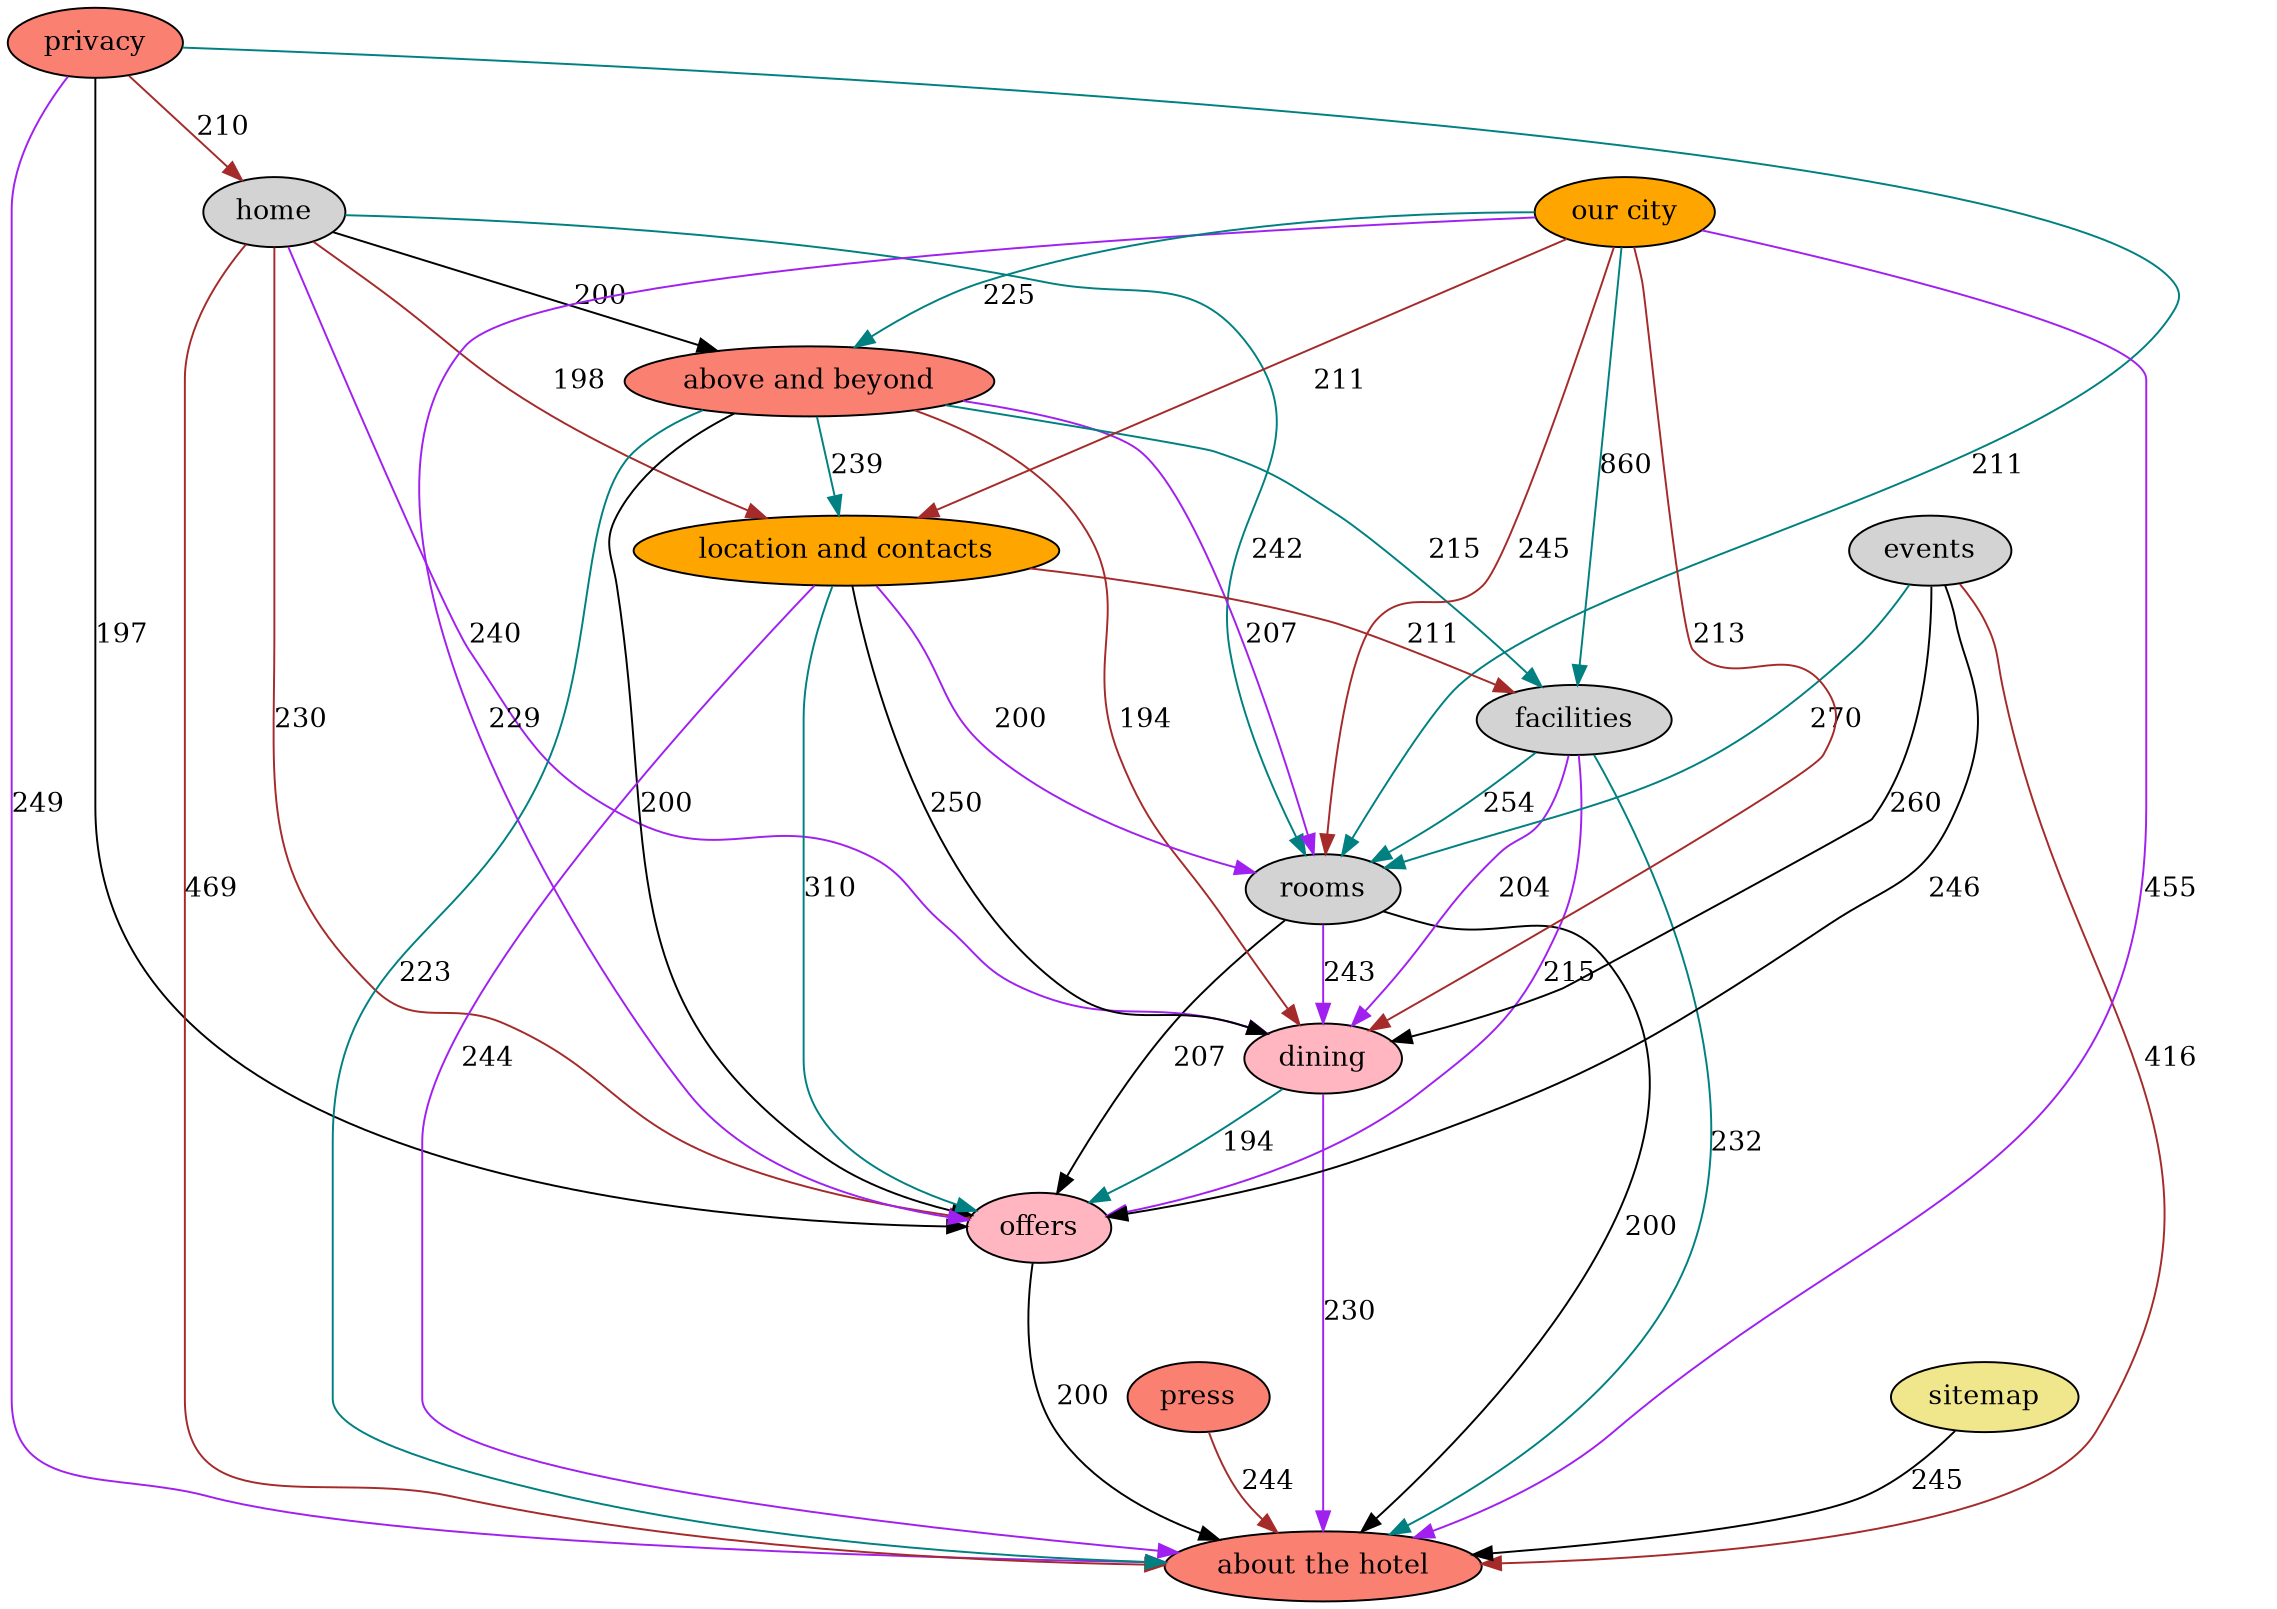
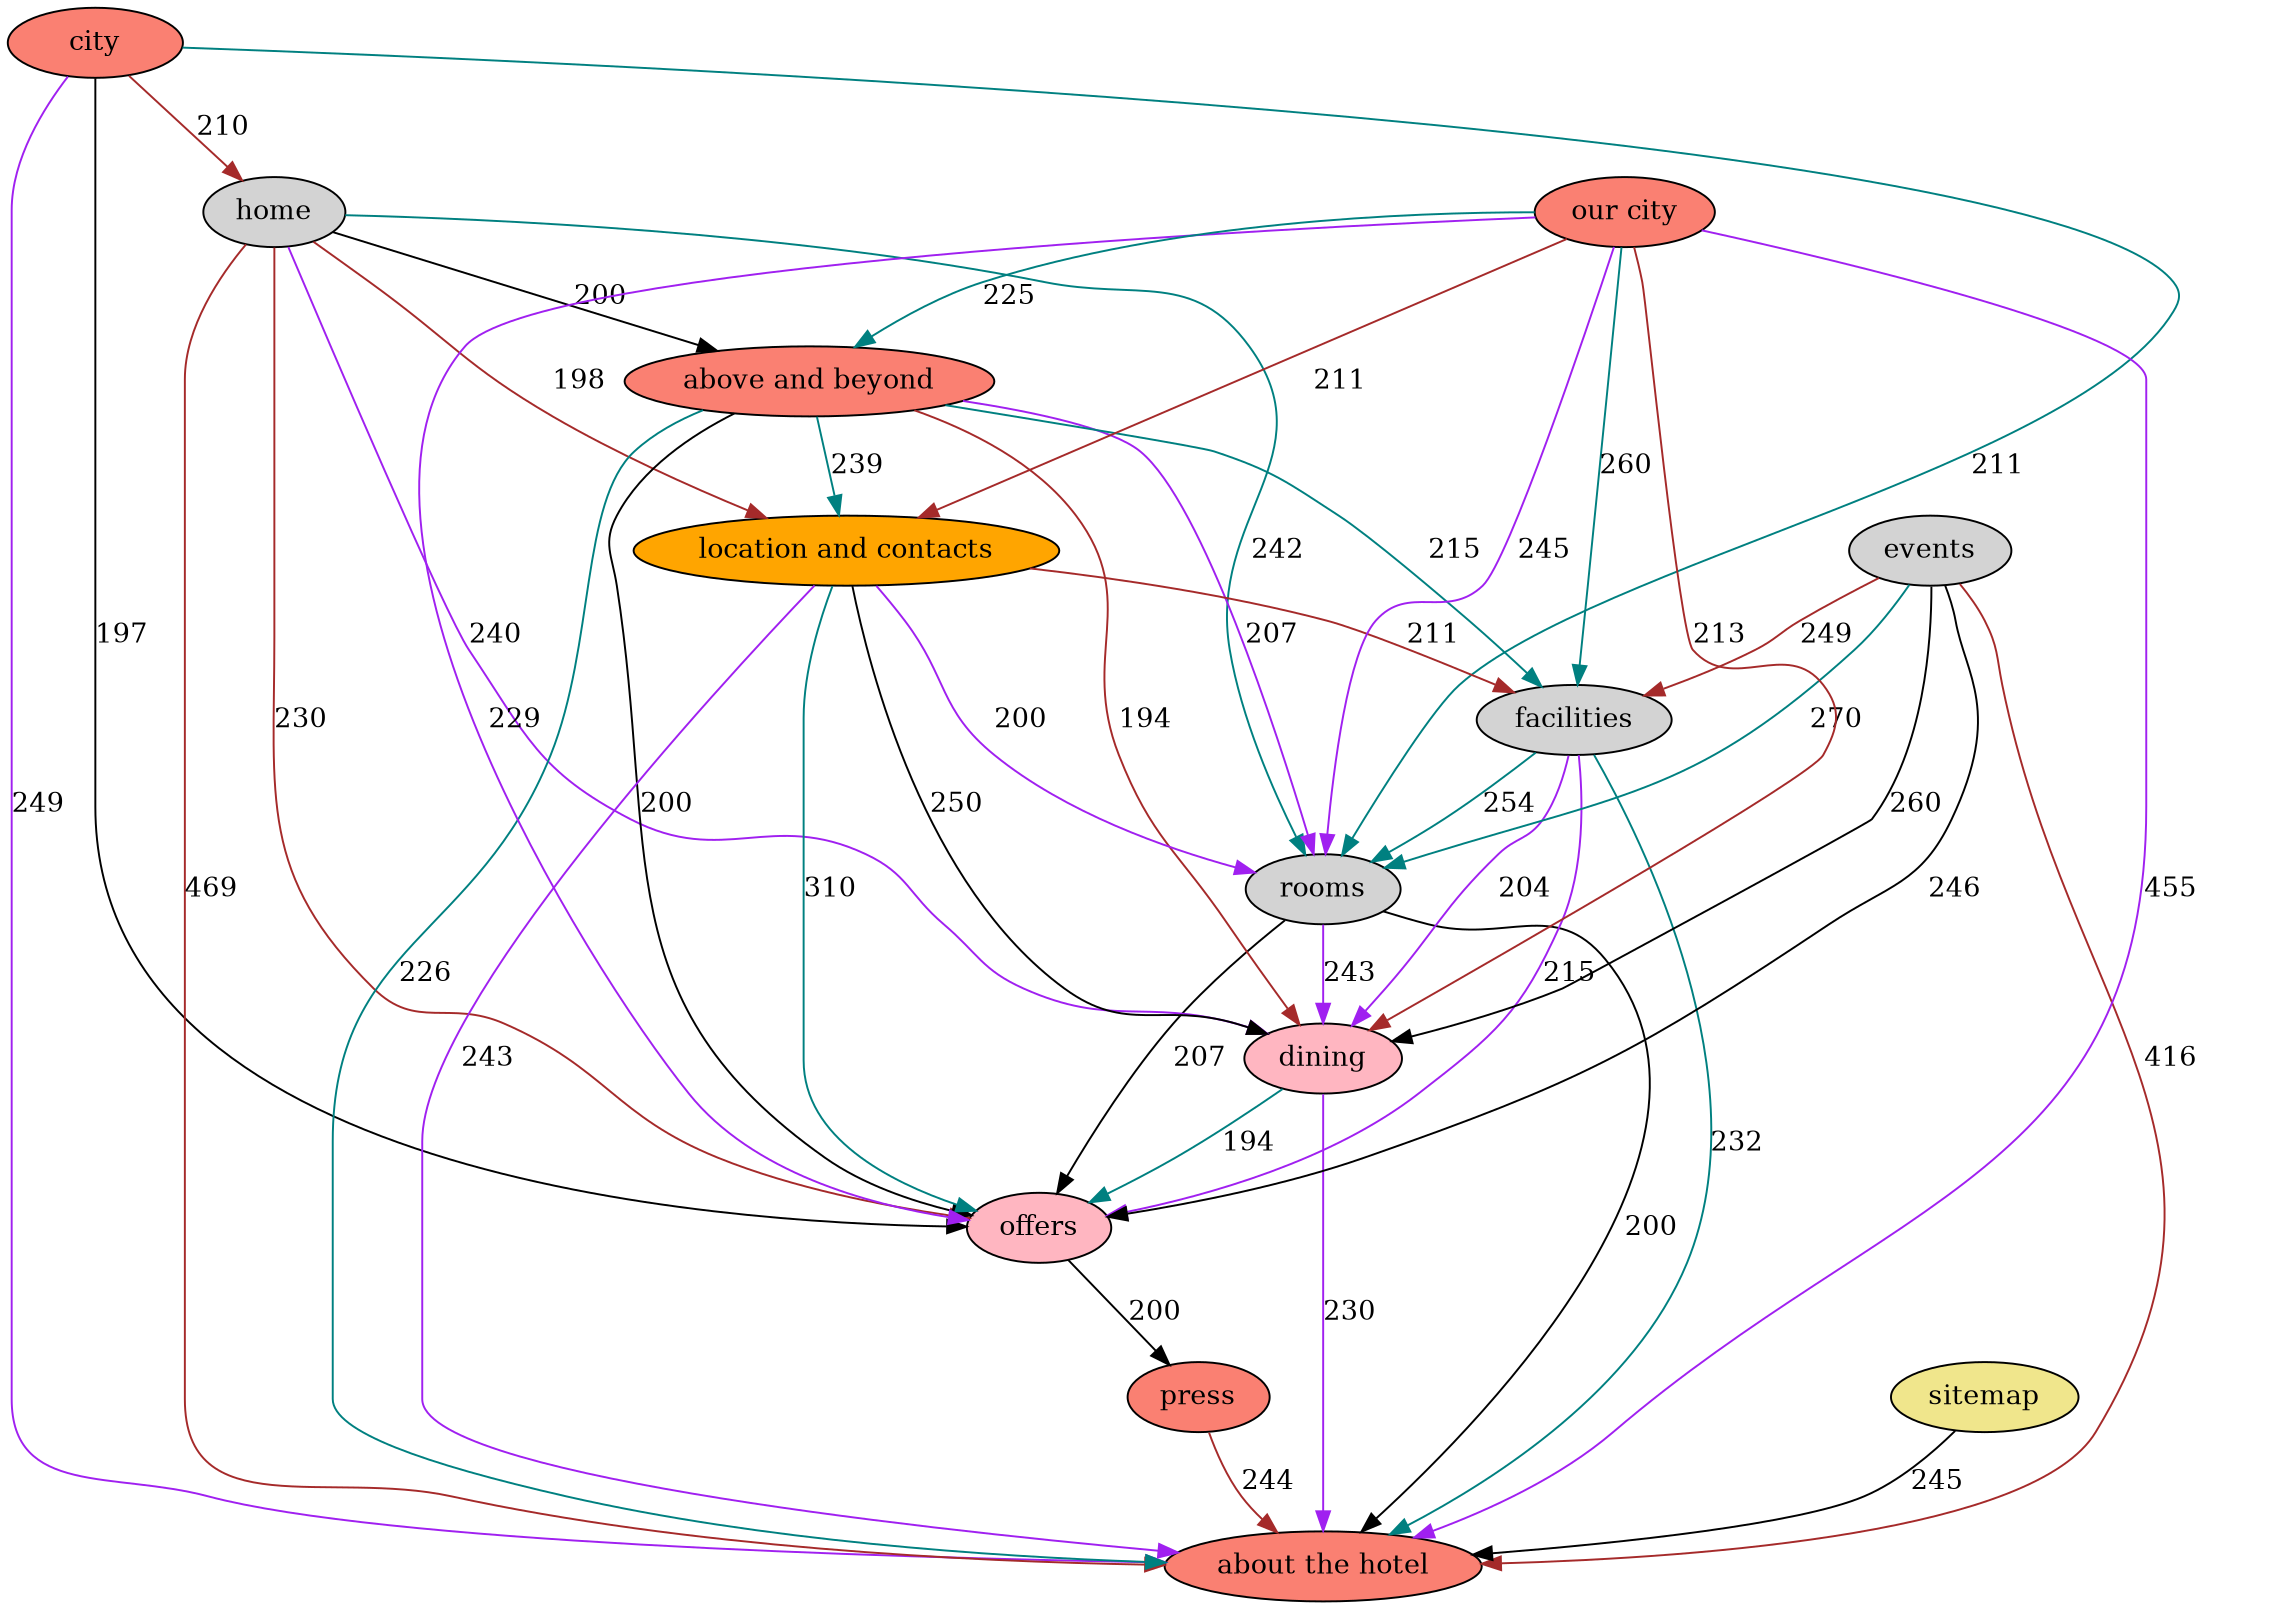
node "privacy": label "privacy" -> "city"
node "our city": fillcolor orange -> salmon
edge "our city" -> "facilities": label "860" -> "260"
edge "our city" -> "rooms": color brown -> purple
edge "events" -> "facilities": added, label "249"
edge "above and beyond" -> "about the hotel": label "223" -> "226"
edge "location and contacts" -> "about the hotel": label "244" -> "243"
edge "offers" -> "about the hotel": now "offers" -> "press"
